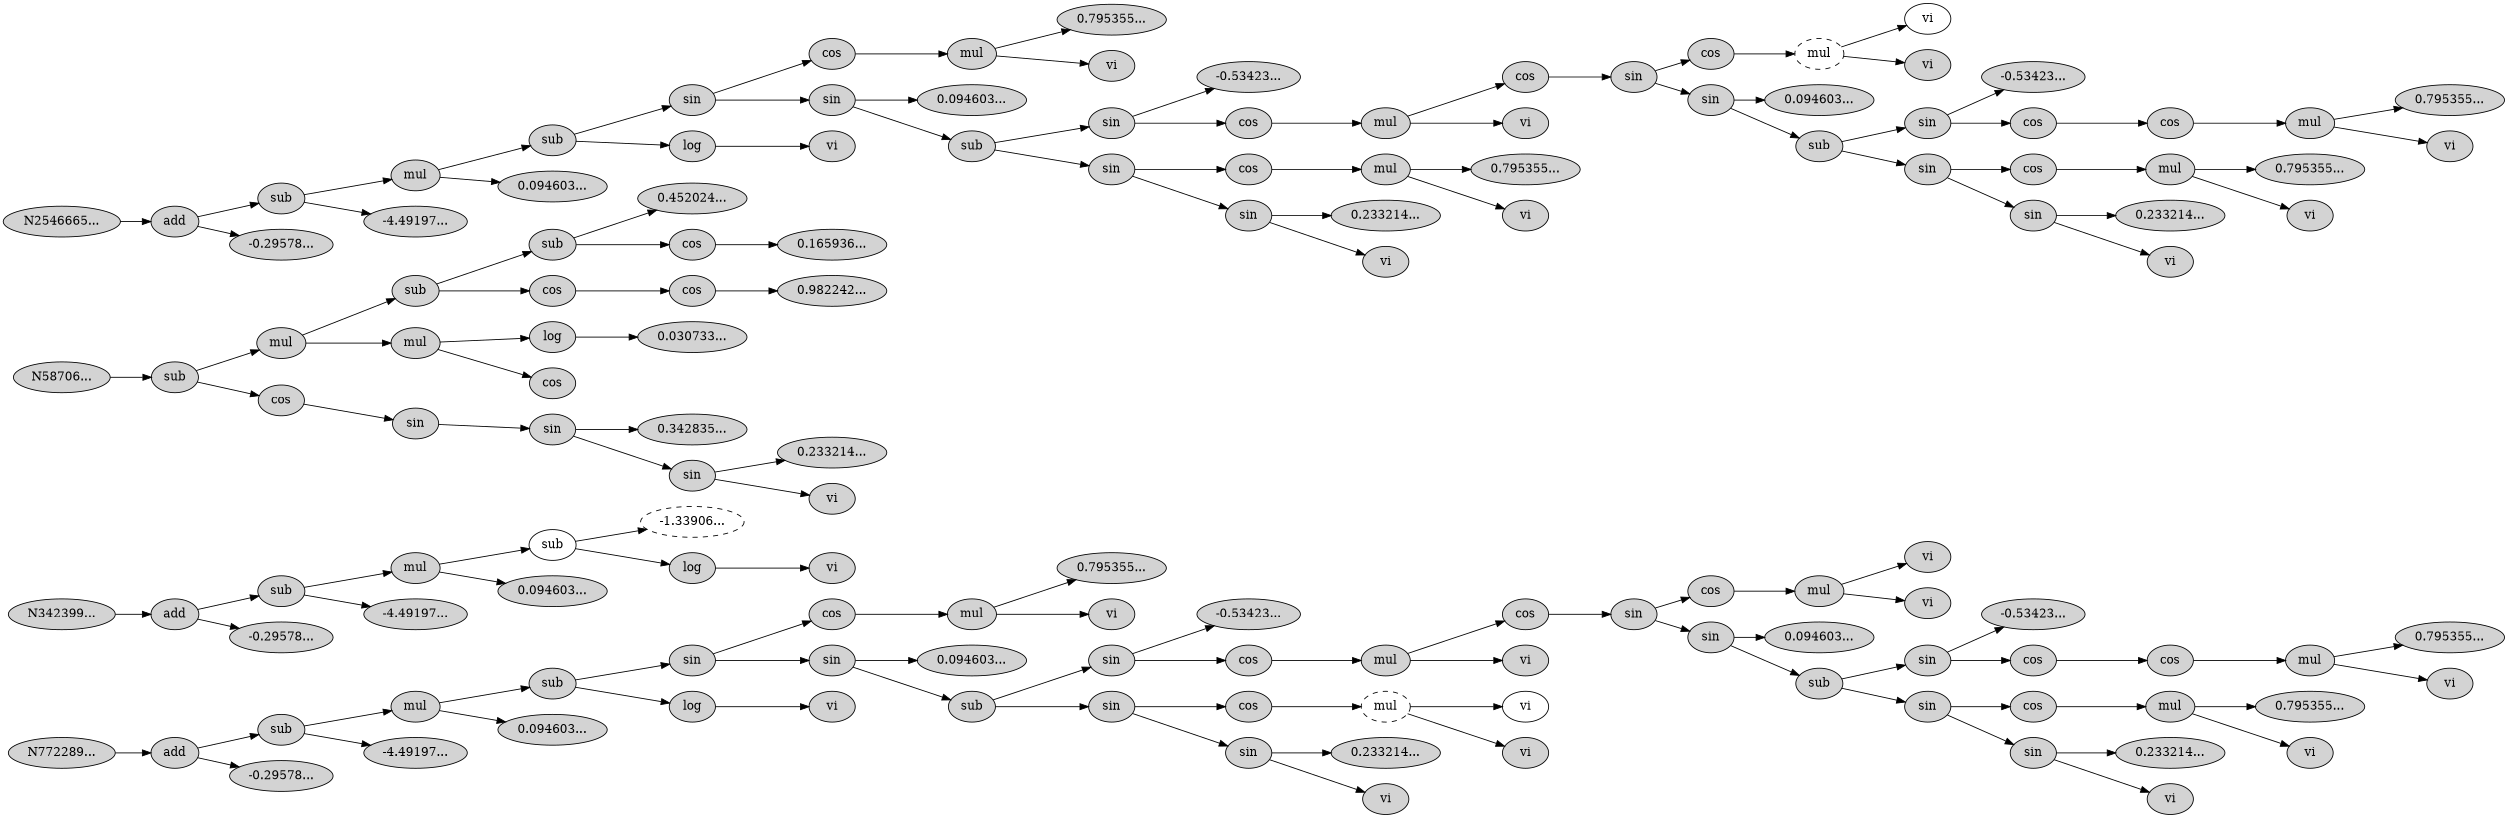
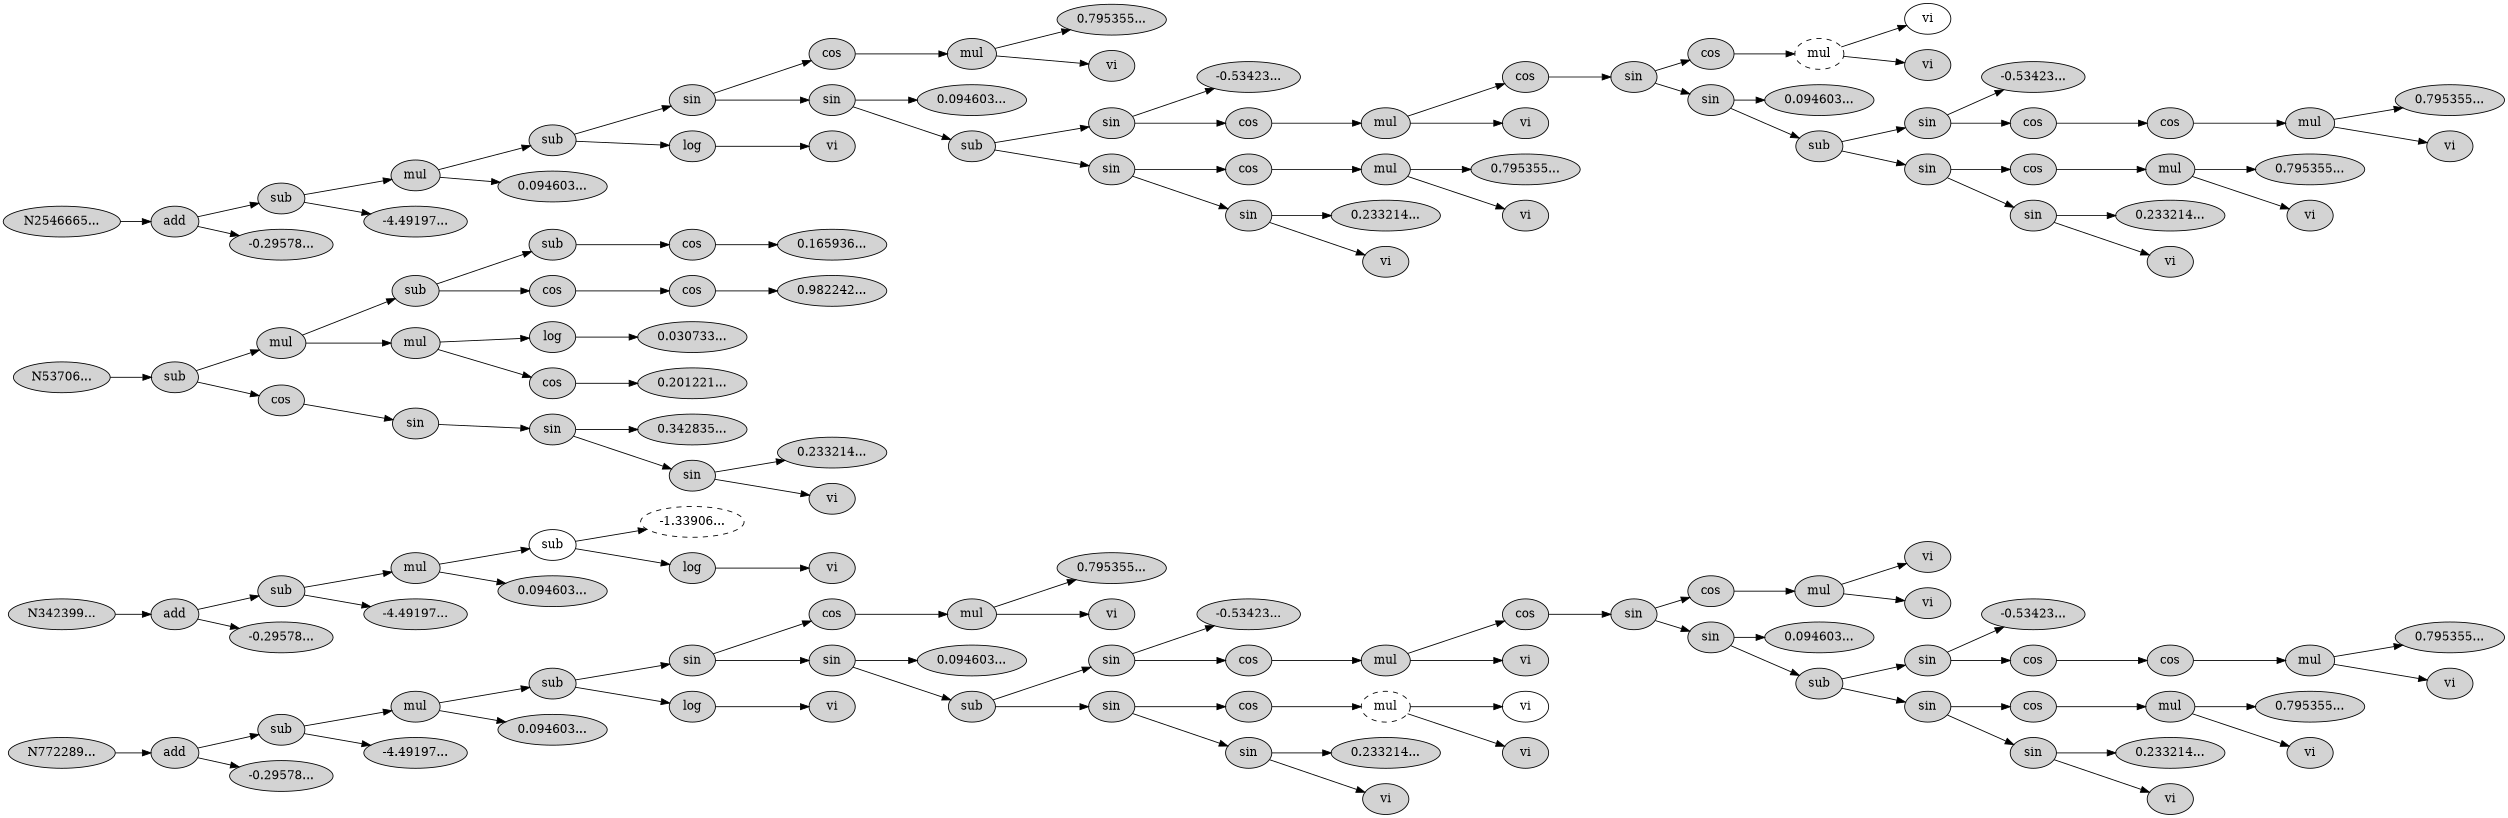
node "0.452024...": removed
node "N58706...": label "N58706..." -> "N53706..."
node "0.201221...": added
